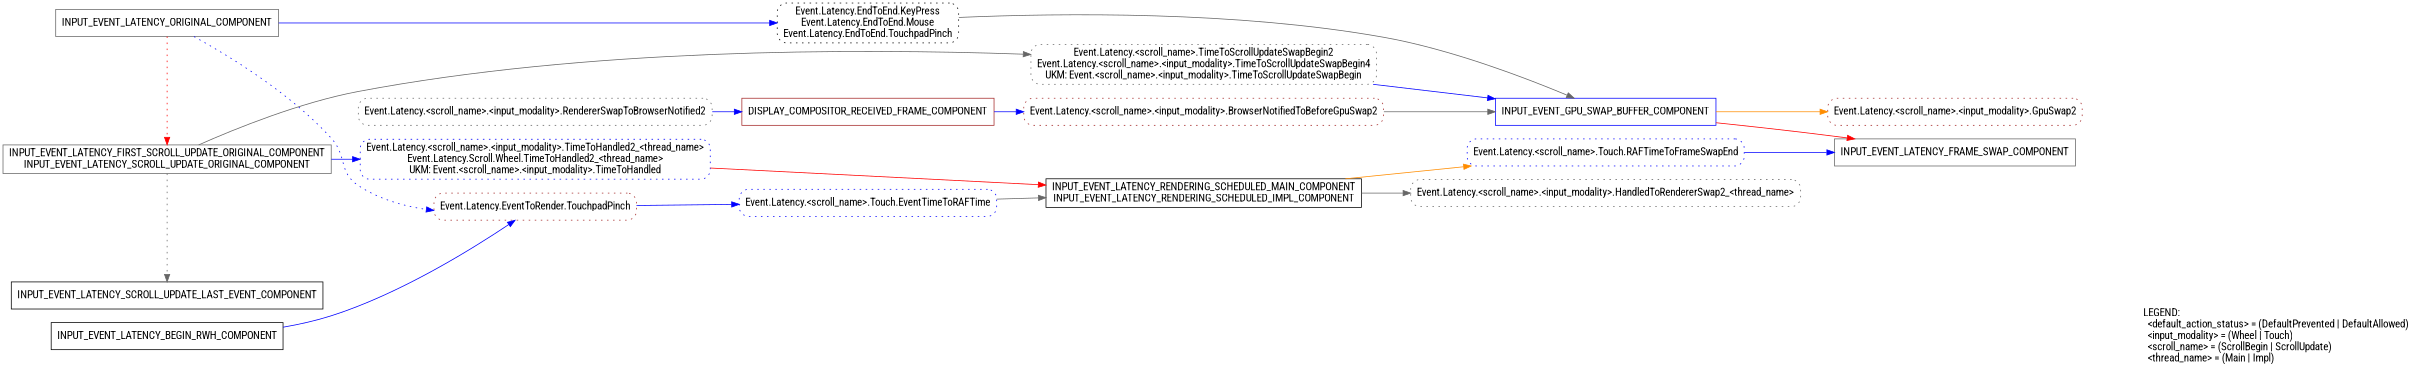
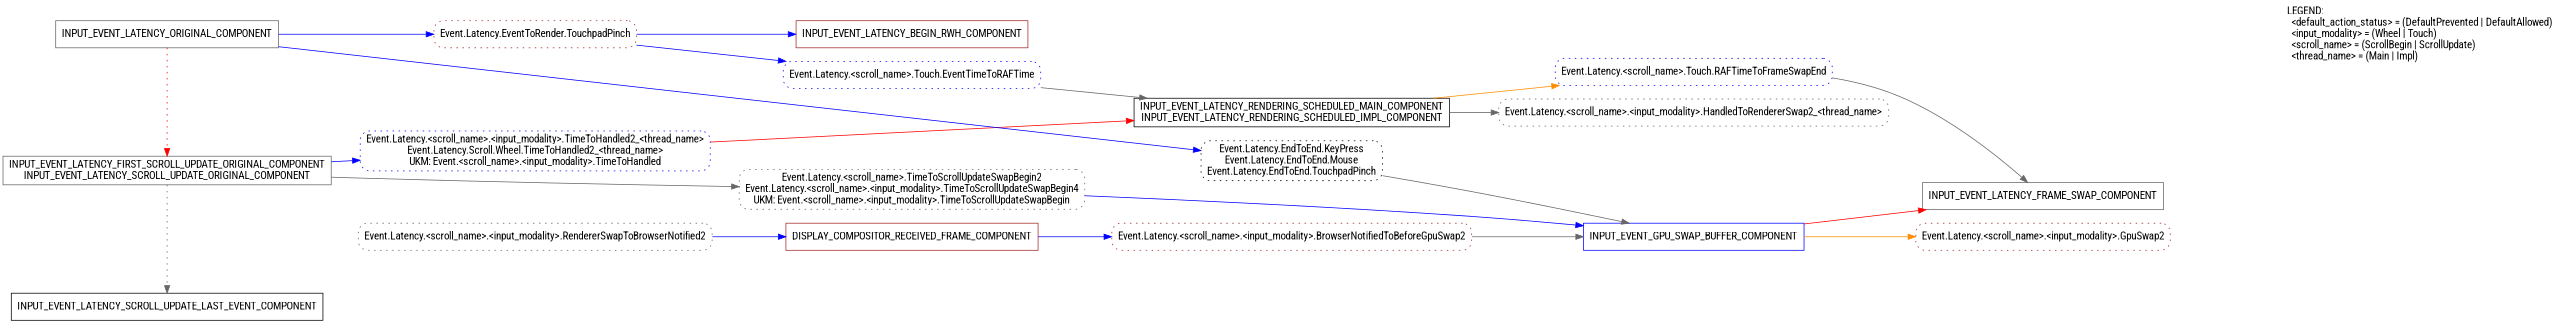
edge "INPUT_EVENT_LATENCY_ORIGINAL_COMPONENT" -> "Event.Latency.EventToRender.TouchpadPinch": style dotted -> solid
edge "Event.Latency.<scroll_name>.Touch.RAFTimeToFrameSwapEnd" -> "INPUT_EVENT_LATENCY_FRAME_SWAP_COMPONENT": color blue -> gray40
edge "INPUT_EVENT_LATENCY_BEGIN_RWH_COMPONENT" -> "Event.Latency.EventToRender.TouchpadPinch": reversed
node "INPUT_EVENT_LATENCY_BEGIN_RWH_COMPONENT": color black -> brown
